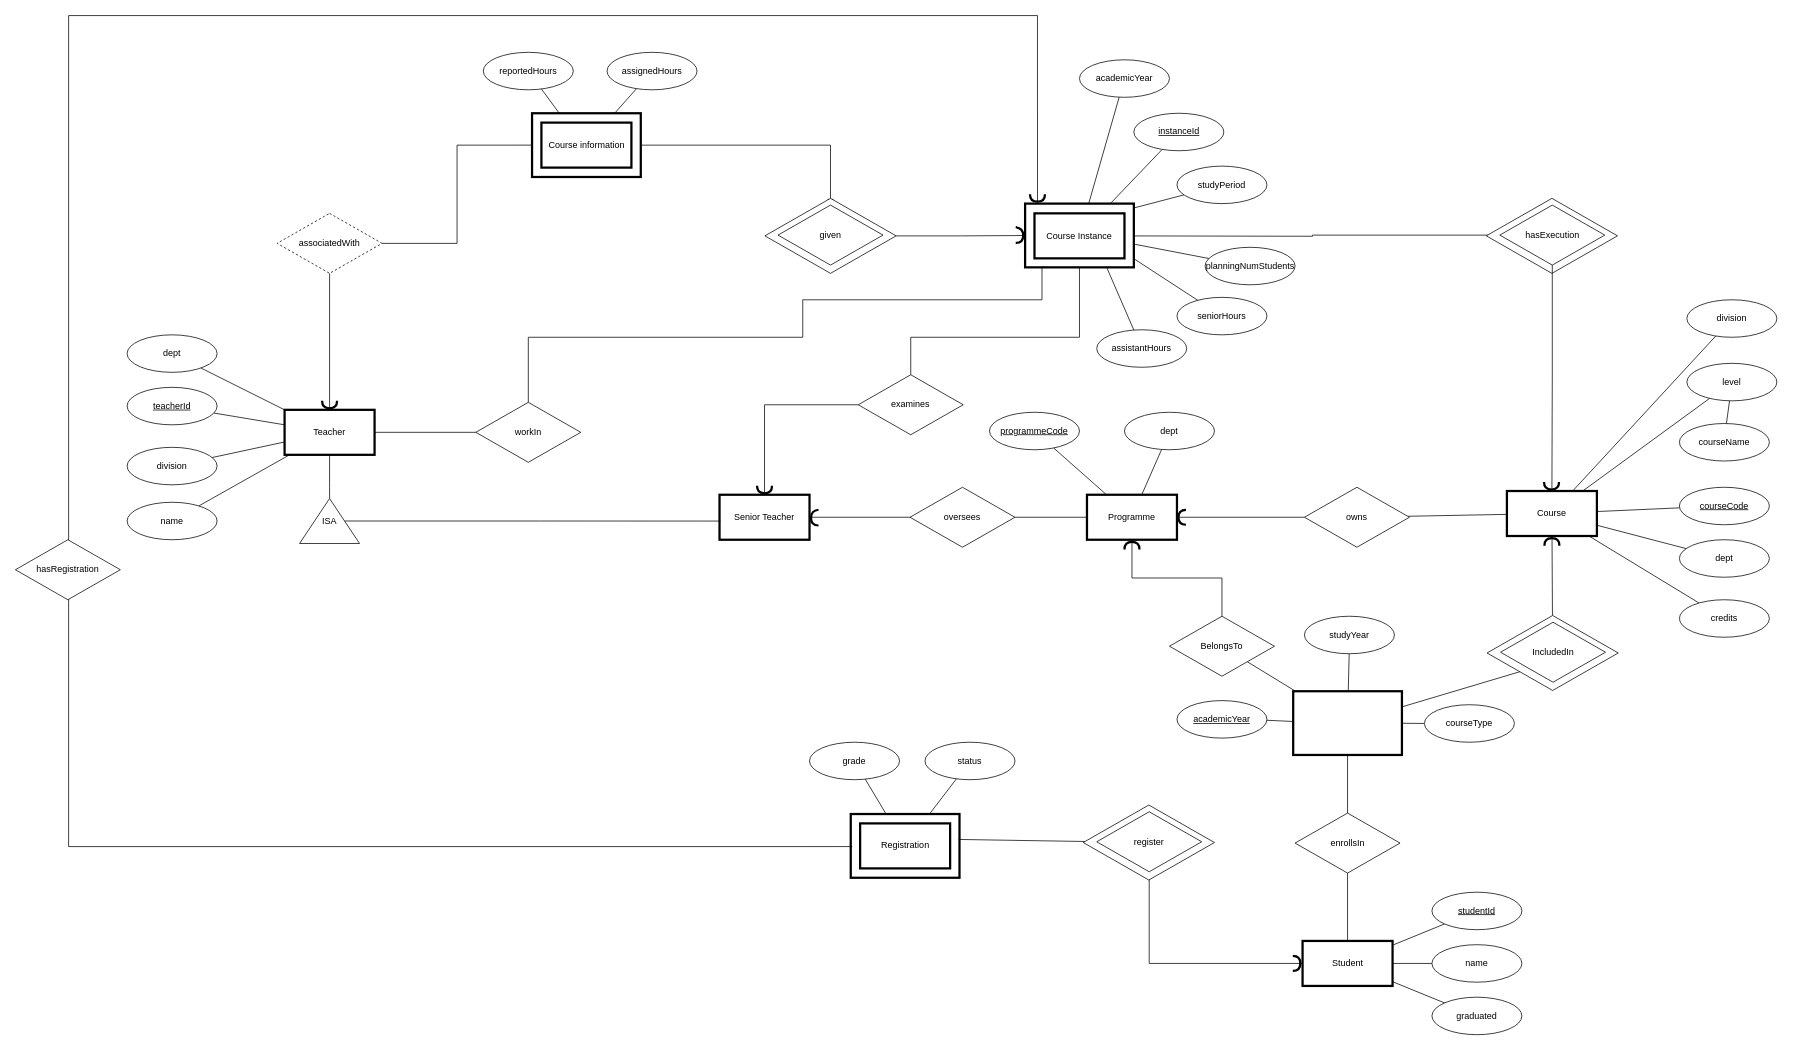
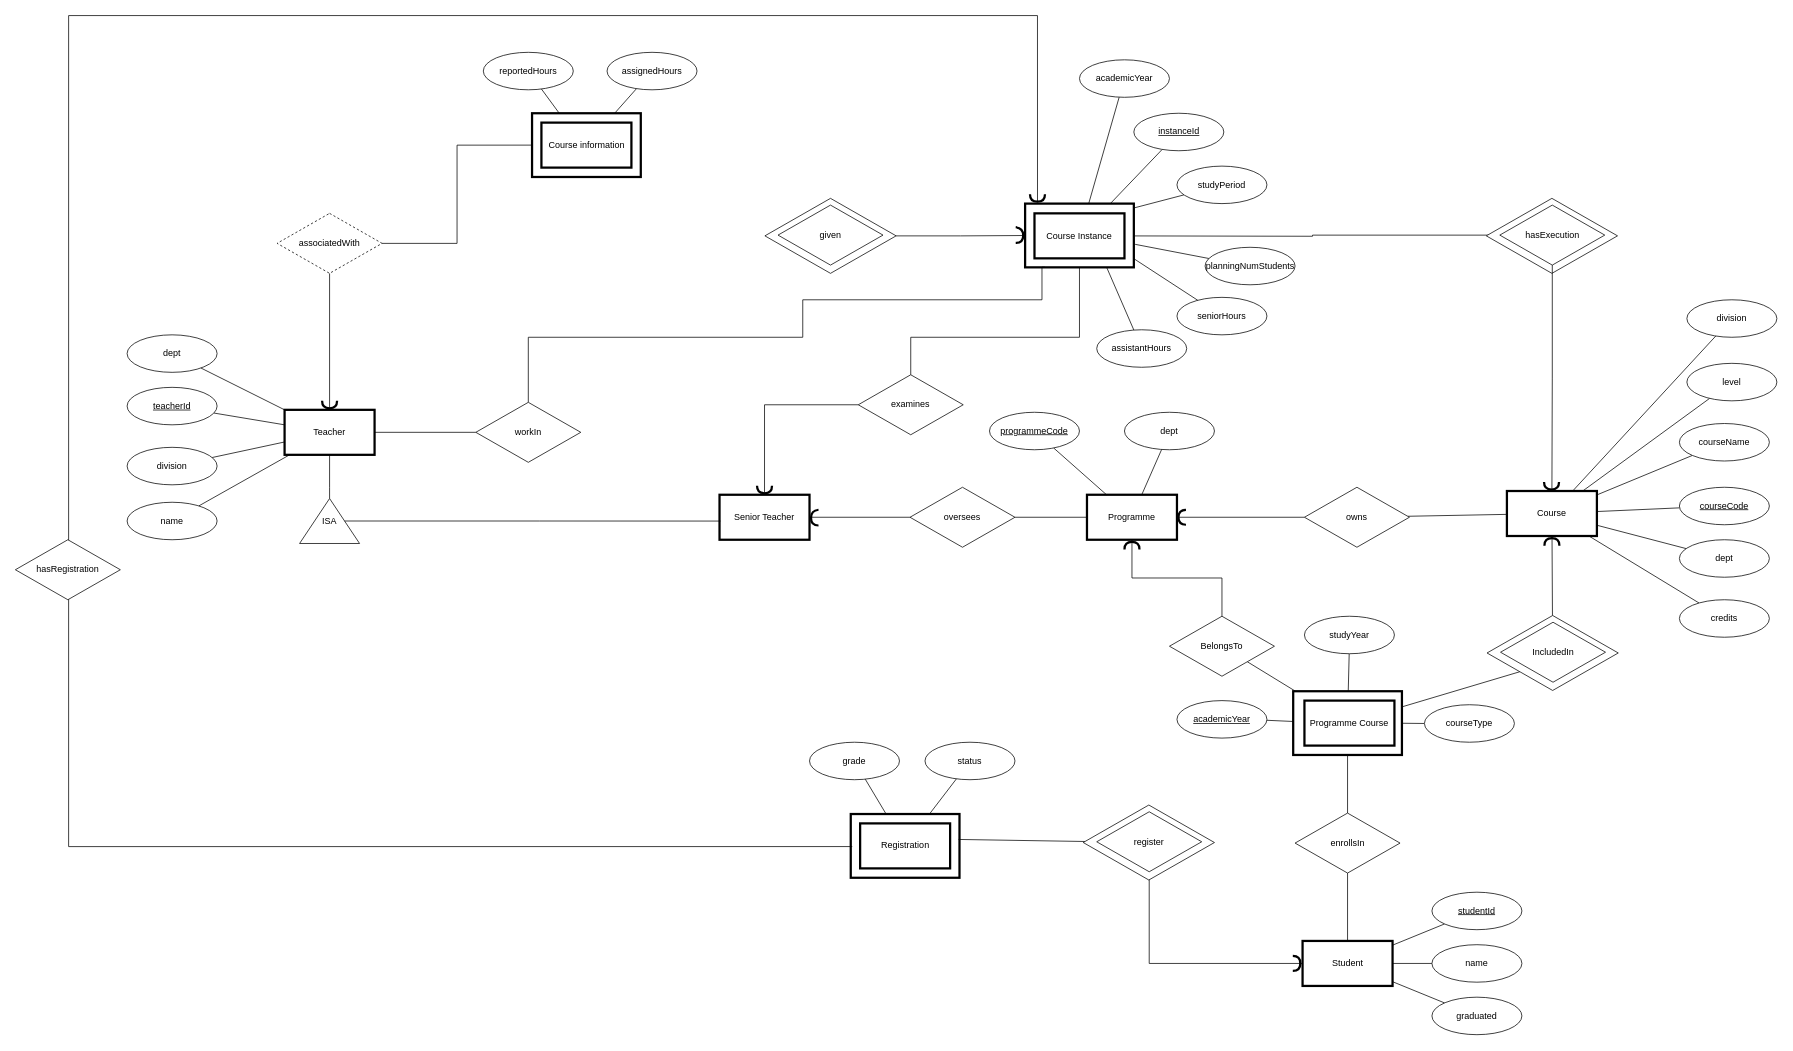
edge "Course information" -> "given": removed
edge "level" -- "courseName": now "Course" -- "courseName"
node "Programme Course": added
